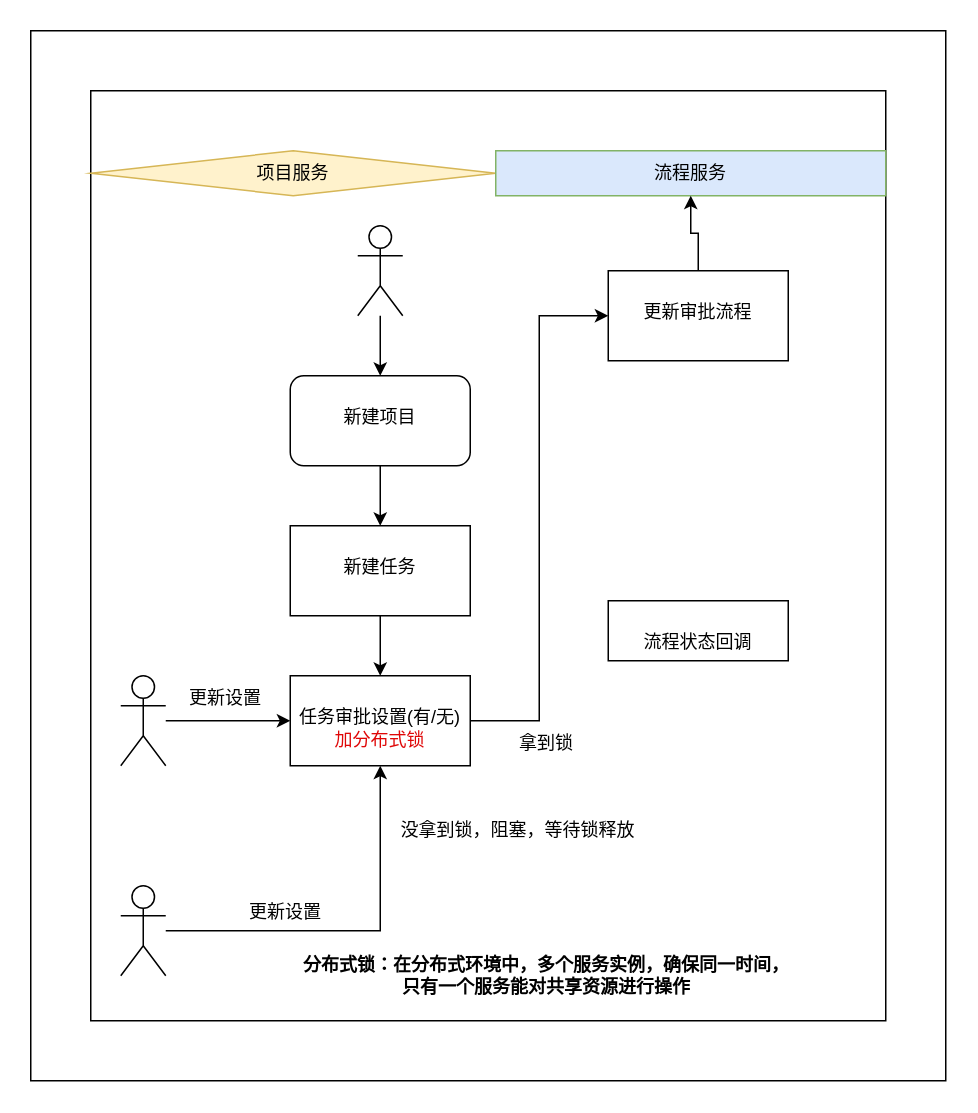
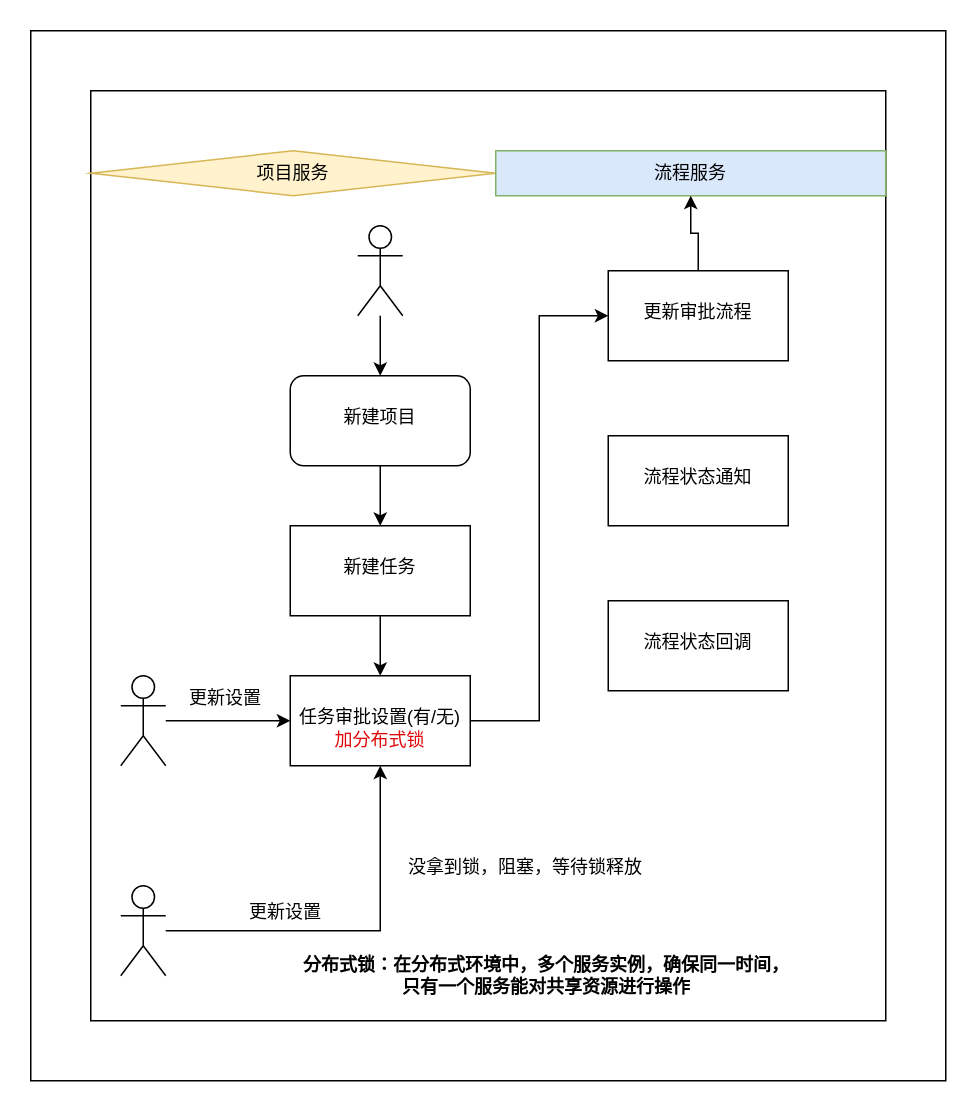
node "流程状态通知": added
node "流程状态回调": size 180x60 -> 180x90
node "拿到锁": removed
node "没拿到锁，阻塞，等待锁释放": moved (518, 830) -> (526, 868)
